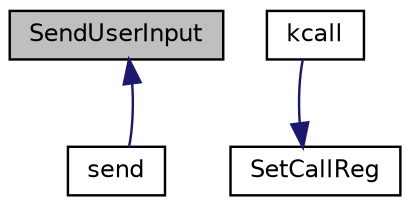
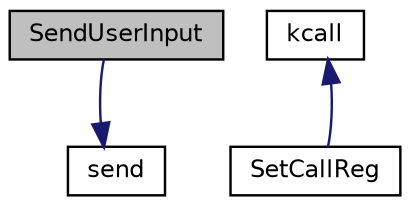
edge "kcall" -> "SetCallReg": reversed
edge "send" -> "SendUserInput": reversed
